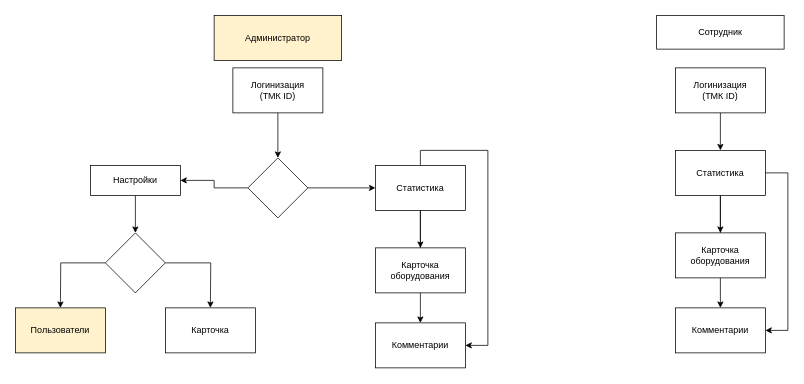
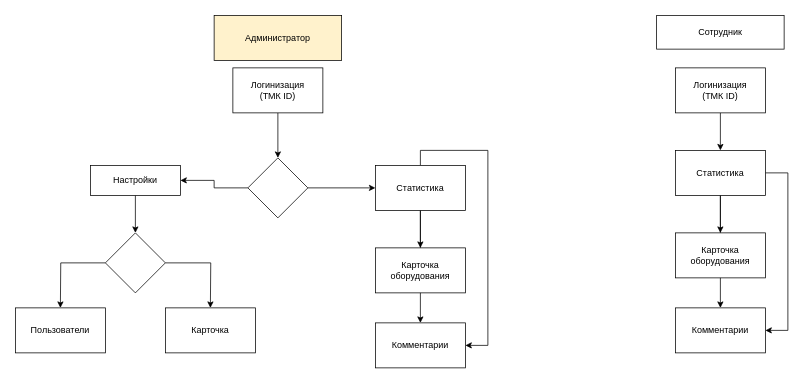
node "Пользователи": fillcolor #fff2cc -> #ffffff
